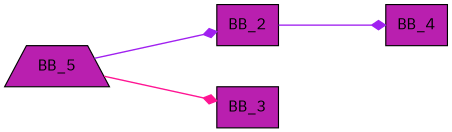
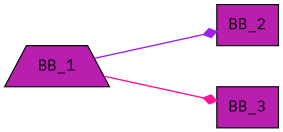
node "BB_4": removed
node "BB_5": label "BB_5" -> "BB_1"
